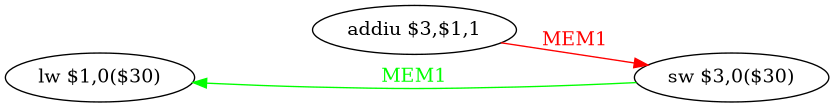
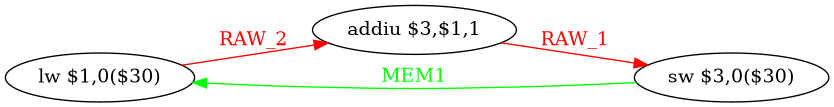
edge "addiu $3,$1,1" -> "sw $3,0($30)": label "MEM1" -> "RAW_1"
edge "lw $1,0($30)" -> "addiu $3,$1,1": added, label "RAW_2"
